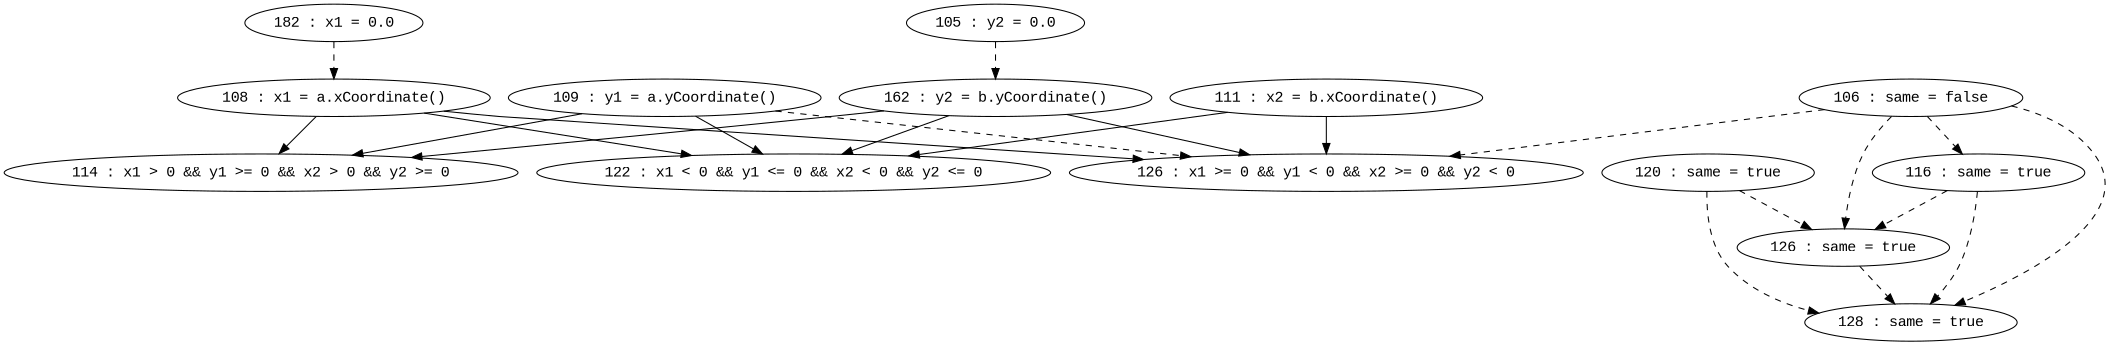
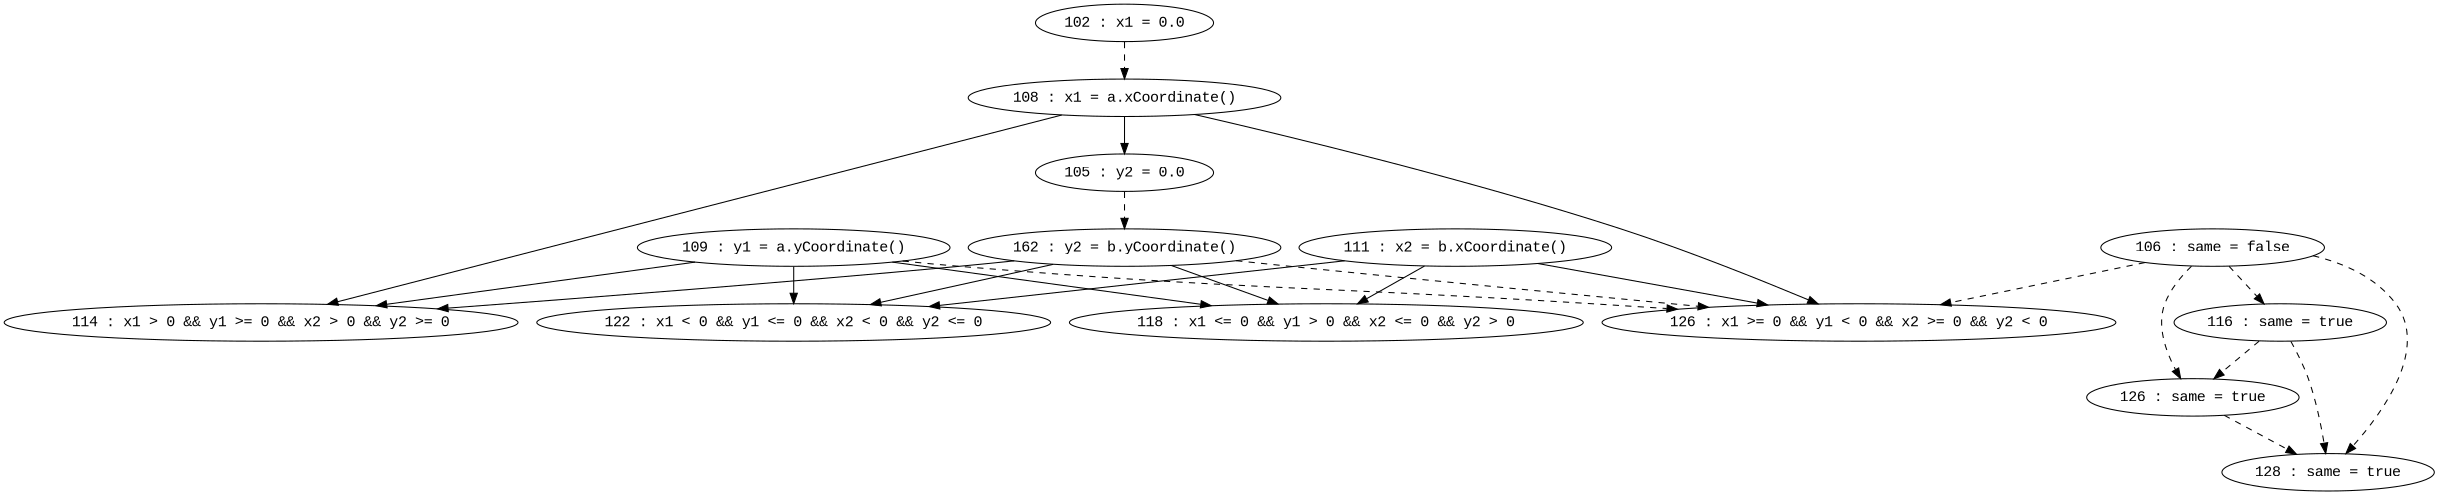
node "182 : x1 = 0.0": label "182 : x1 = 0.0" -> "102 : x1 = 0.0"
edge "108 : x1 = a.xCoordinate()" -> "122 : x1 < 0 && y1 <= 0 && x2 < 0 && y2 <= 0": now "108 : x1 = a.xCoordinate()" -> "105 : y2 = 0.0"
edge "162 : y2 = b.yCoordinate()" -> "126 : x1 >= 0 && y1 < 0 && x2 >= 0 && y2 < 0": style solid -> dashed
node "120 : same = true": removed
node "118 : x1 <= 0 && y1 > 0 && x2 <= 0 && y2 > 0": added
